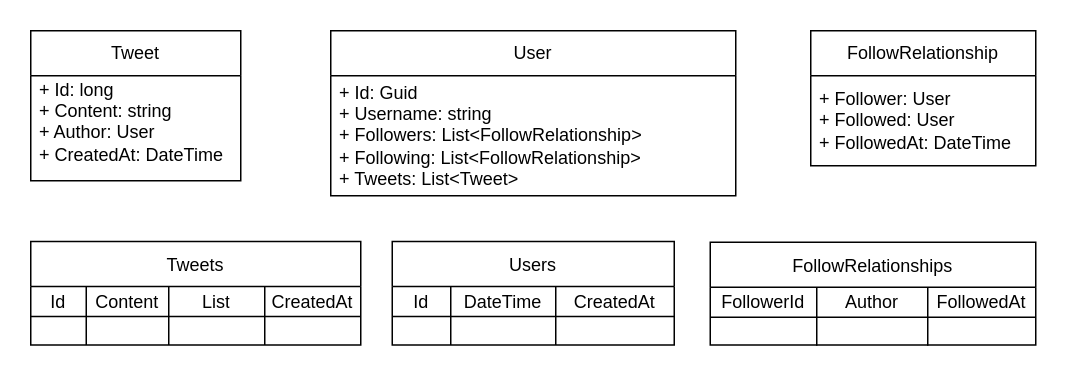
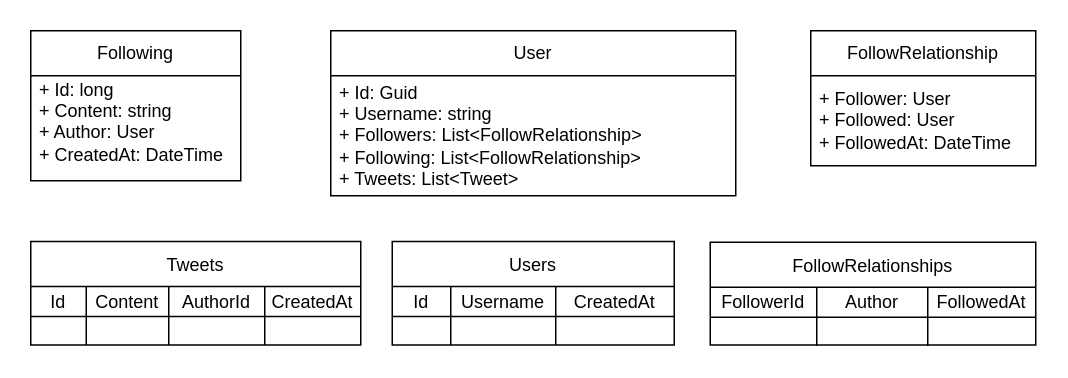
node "Tweet": label "Tweet" -> "Following"
node "List": label "List" -> "AuthorId"
node "DateTime": label "DateTime" -> "Username"
